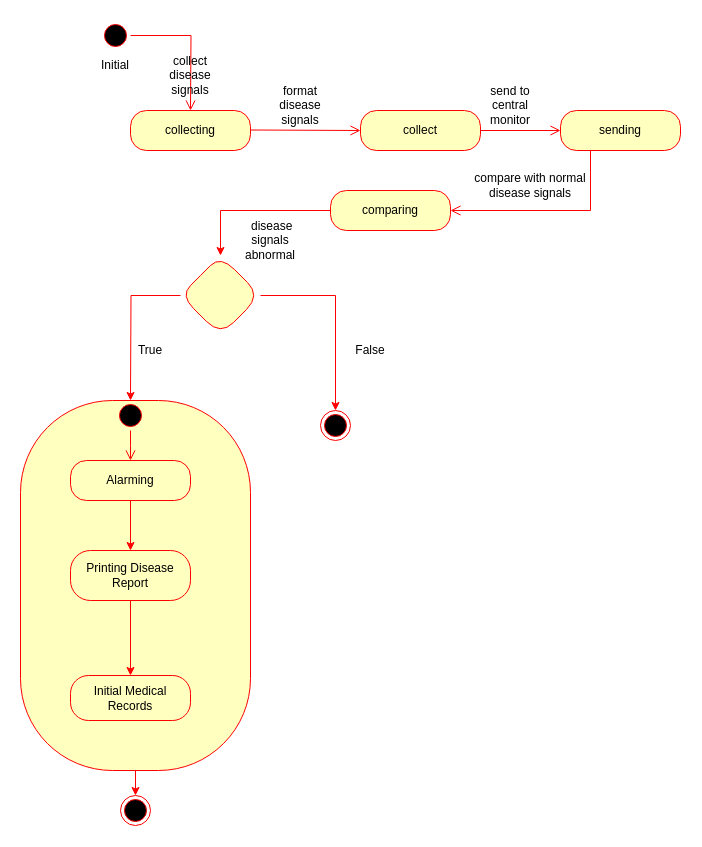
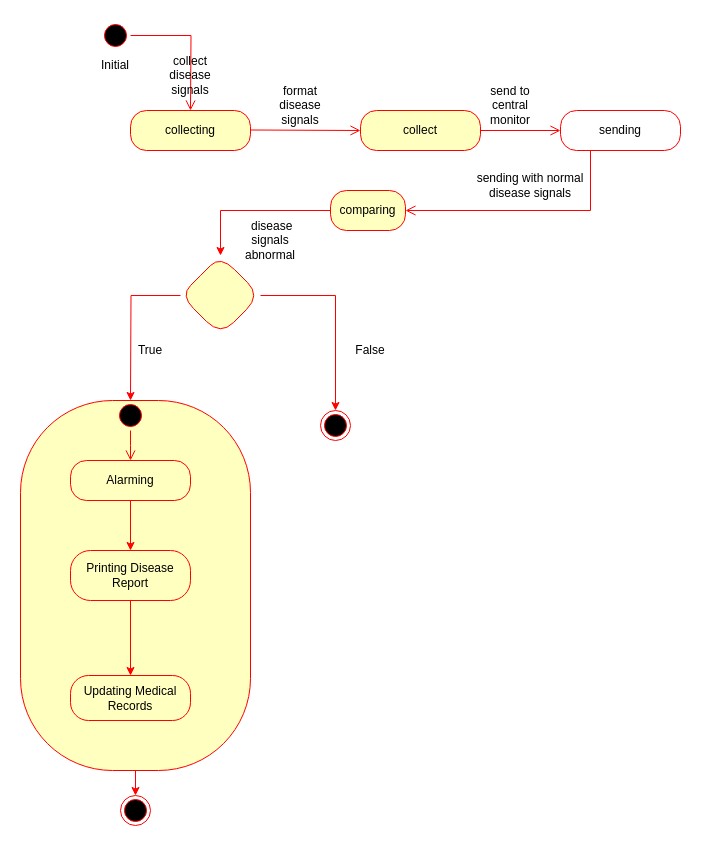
node "sending": fillcolor #ffffc0 -> #ffffff
node "compare with normal disease signals": label "compare with normal disease signals" -> "sending with normal disease signals"
node "comparing": size 120x40 -> 75x40
node "Initial Medical Records": label "Initial Medical Records" -> "Updating Medical Records"
